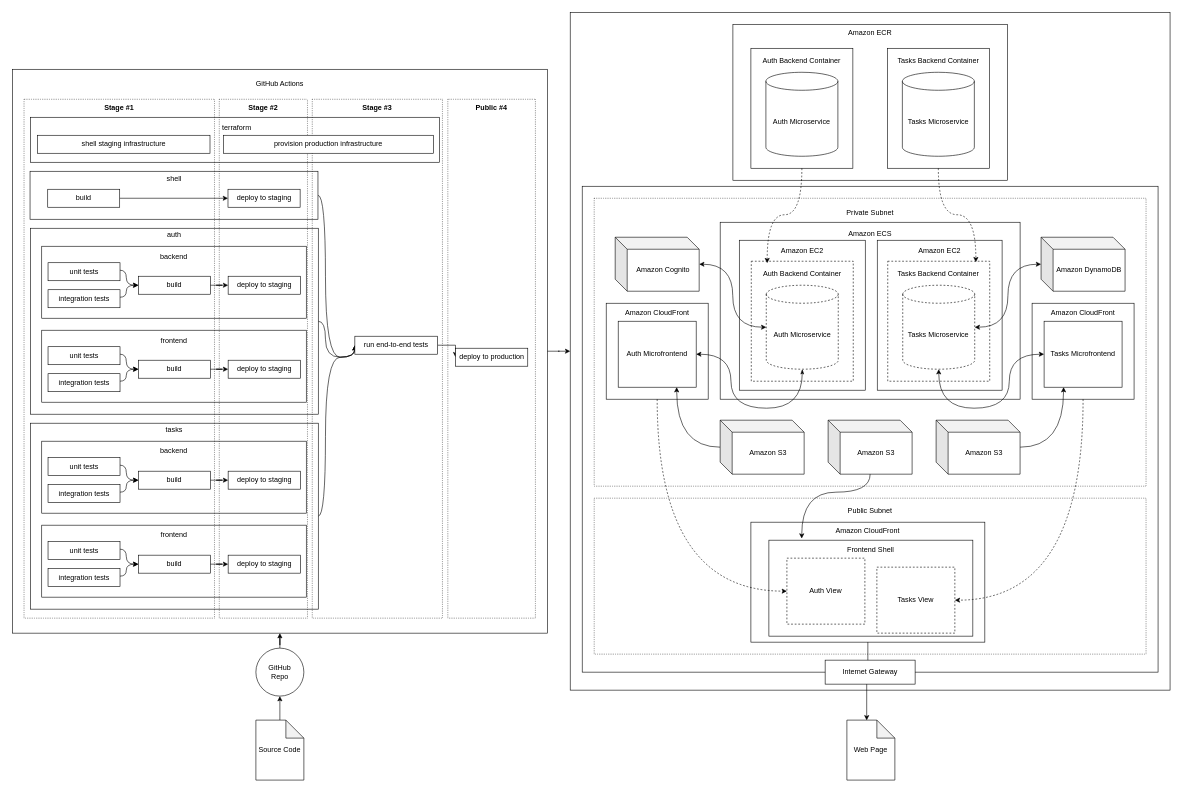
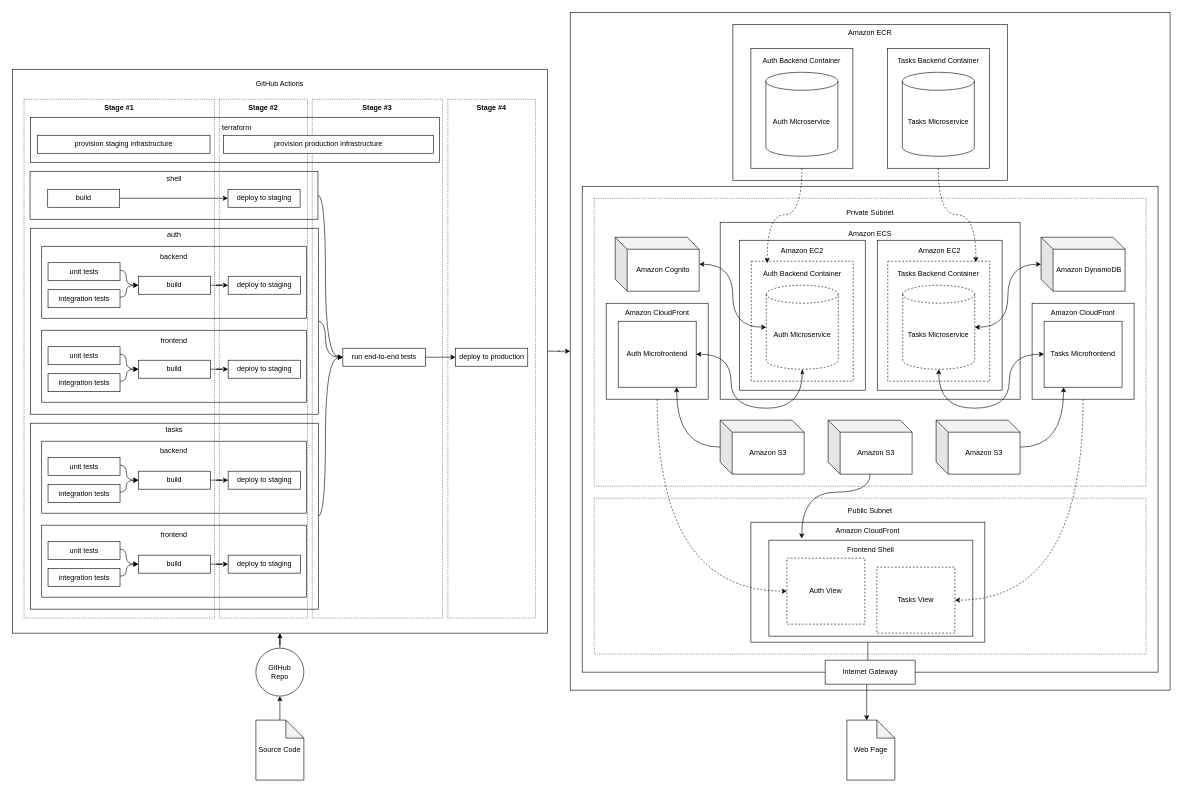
node "Public #4": label "Public #4" -> "Stage #4"
node "shell staging infrastructure": label "shell staging infrastructure" -> "provision staging infrastructure"
node "run end-to-end tests": moved (396, 345) -> (384, 357)
